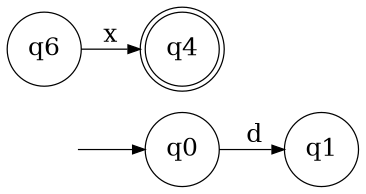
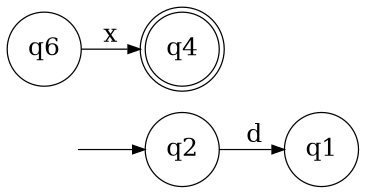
node "q0": label "q0" -> "q2"
